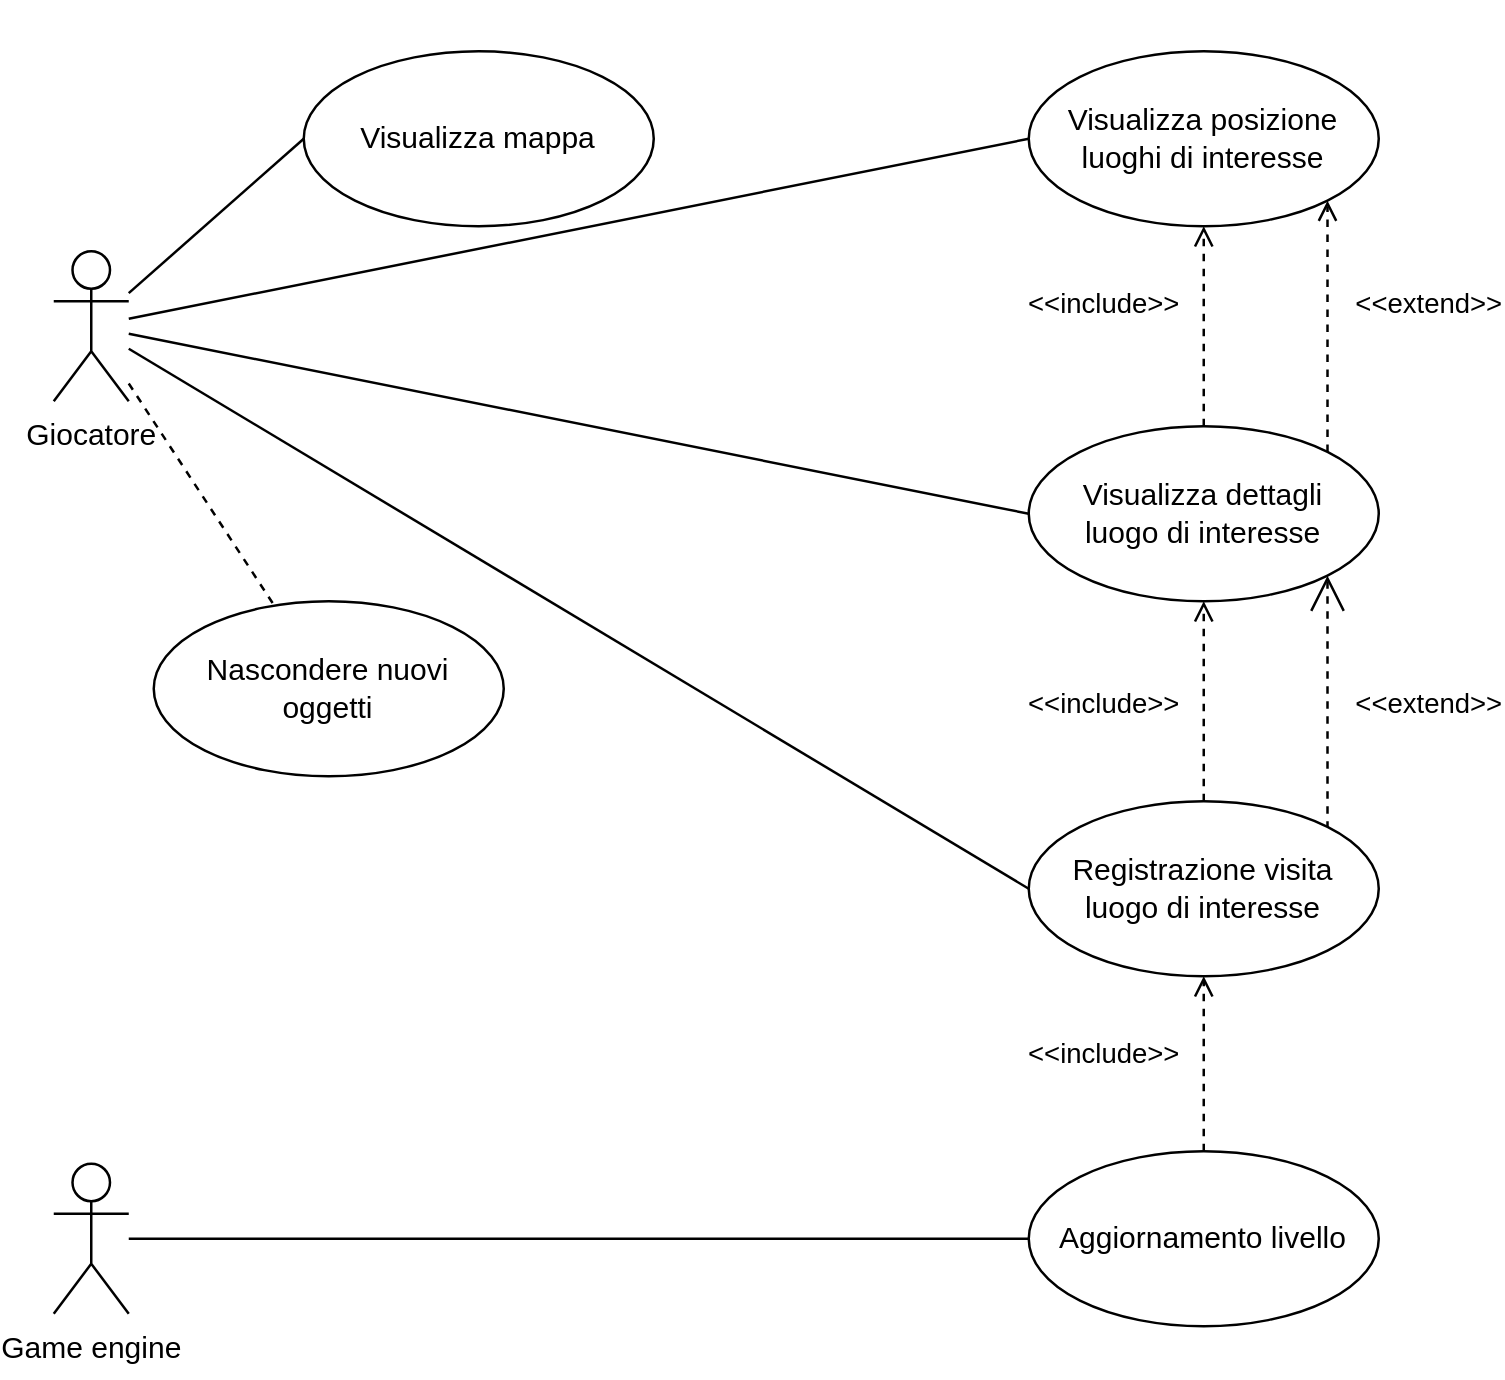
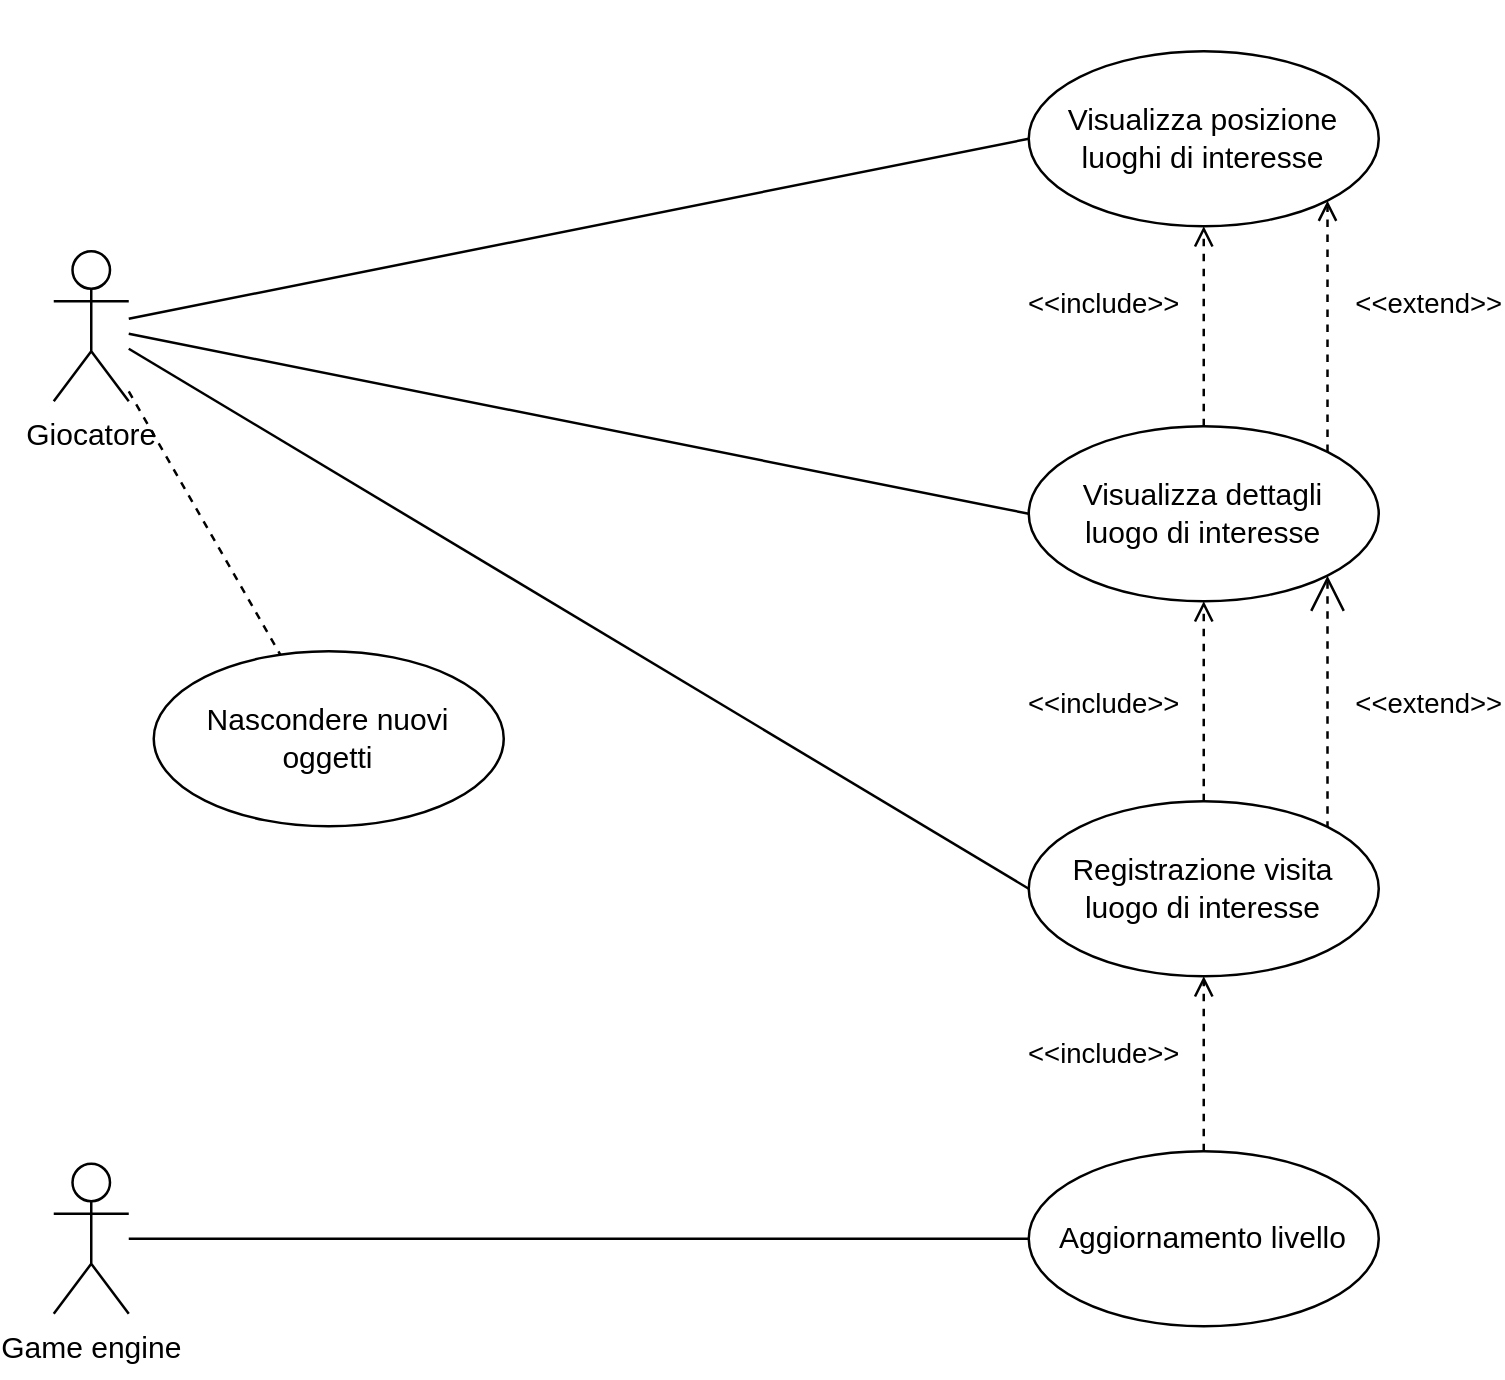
node "Visualizza mappa": removed
edge "Visualizza mappa" -- "Giocatore": removed
node "Nascondere nuovi oggetti": moved (329, 689) -> (329, 739)
